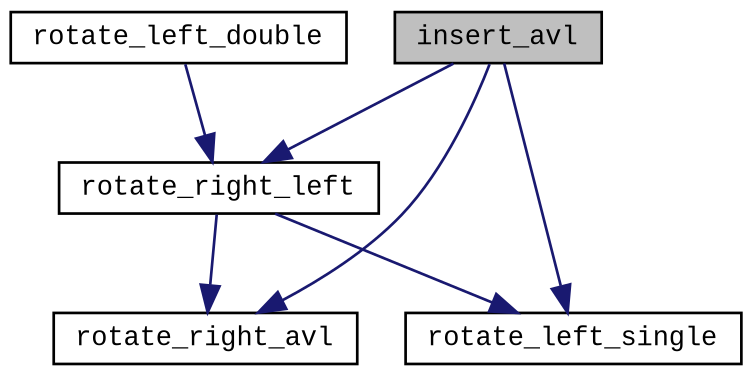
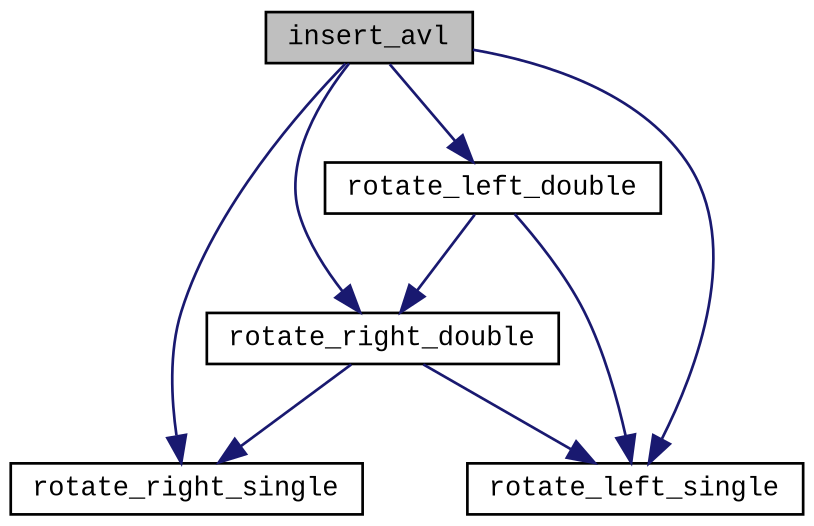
edge "insert_avl" -> "rotate_left_double": added
node "rotate_right_left": label "rotate_right_left" -> "rotate_right_double"
edge "rotate_left_double" -> "rotate_left_single": added
node "rotate_right_avl": label "rotate_right_avl" -> "rotate_right_single"
